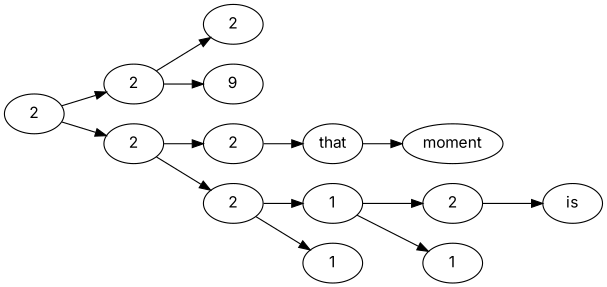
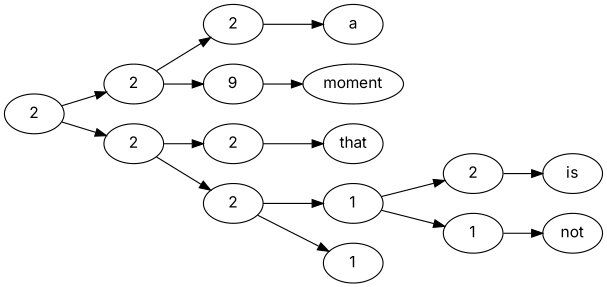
node "a": added
edge "that" -> "moment": now "9" -> "moment"
node "not": added
